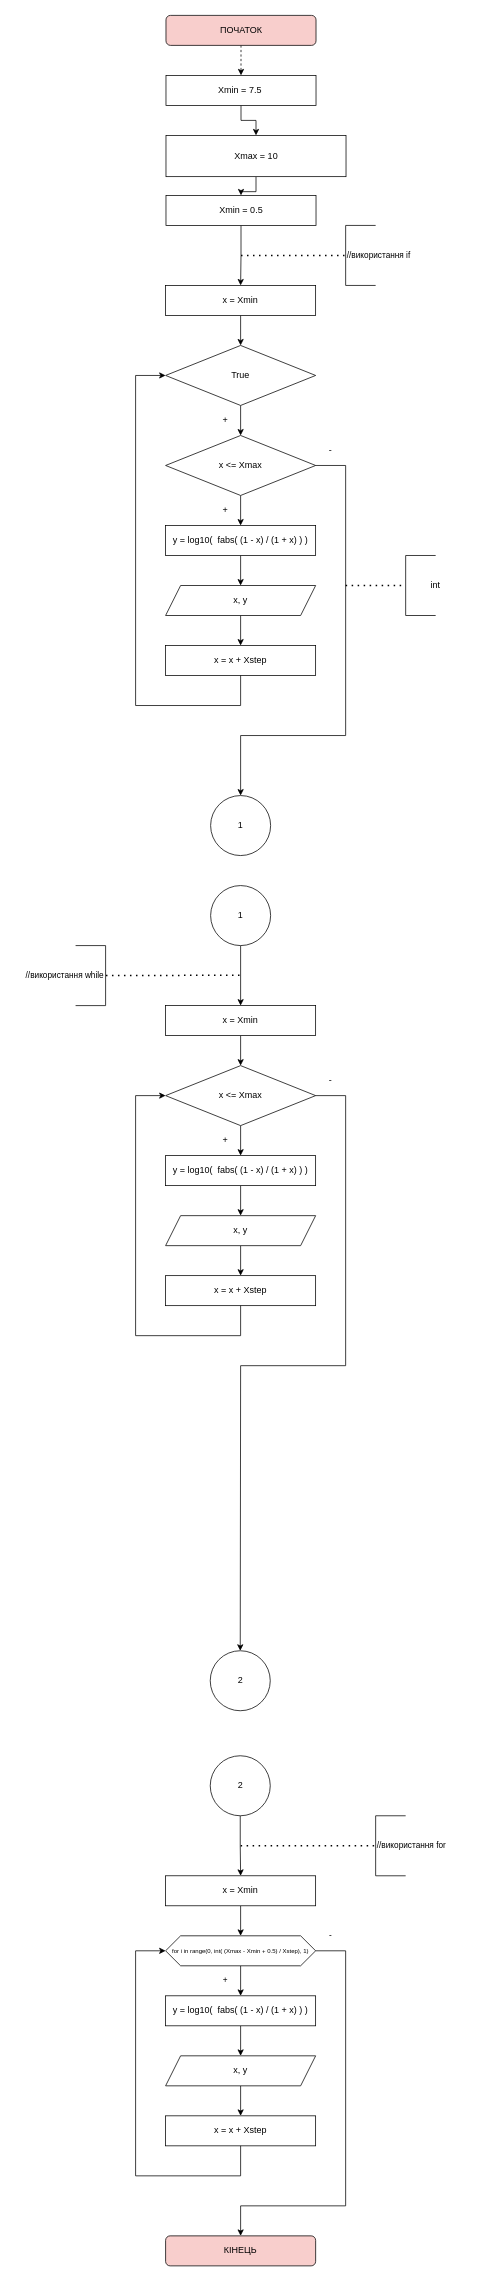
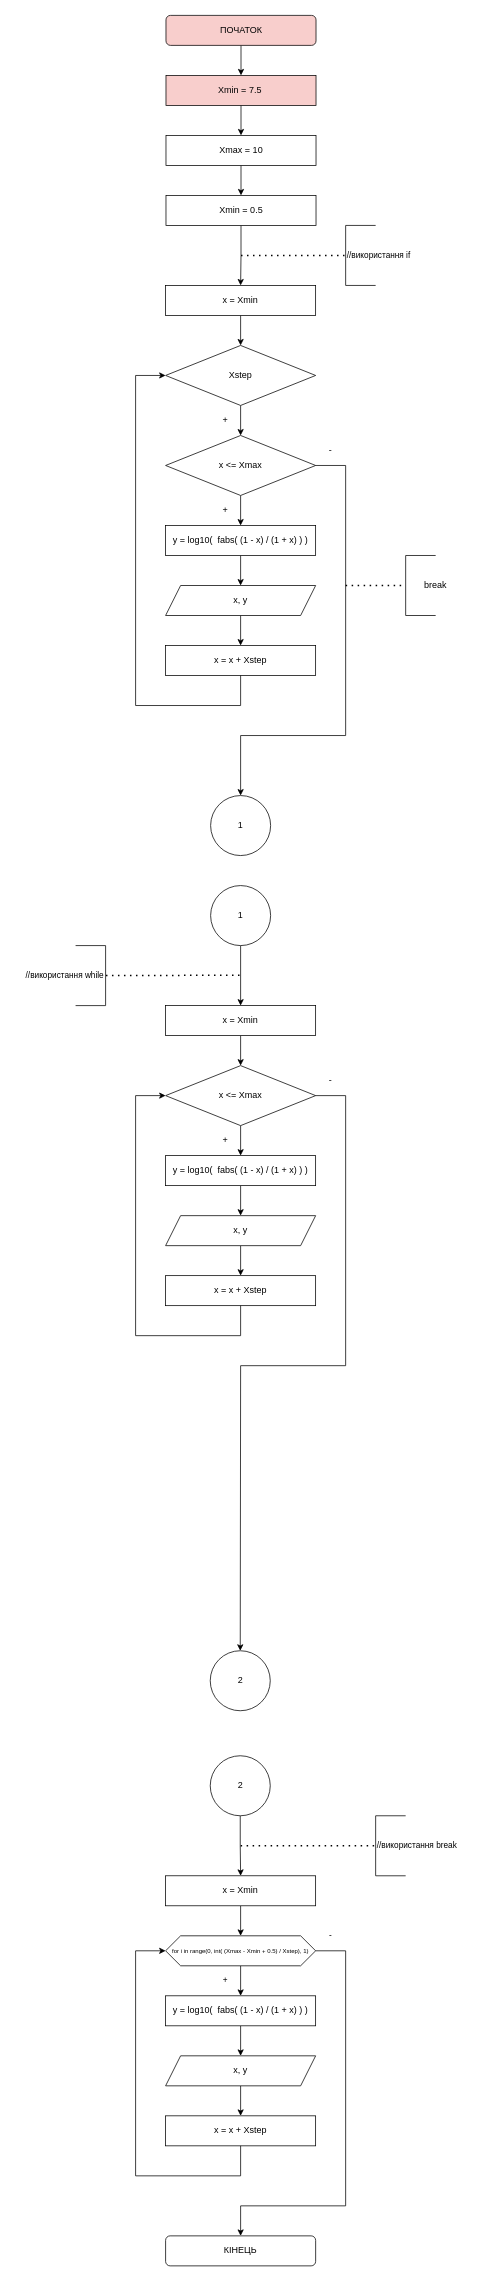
edge "ПОЧАТОК" -> "Xmin = 7.5": style dashed -> solid
node "Xmin = 7.5": fillcolor #ffffff -> #f8cecc
node "Xmax = 10": size 180x41 -> 150x30
node "True": label "True" -> "Xstep"
node "int": label "int" -> "break"
node "//використання for": label "//використання for" -> "//використання break"
node "КІНЕЦЬ": fillcolor #f8cecc -> #ffffff
